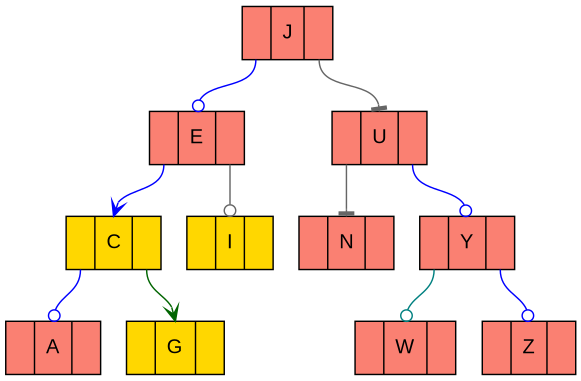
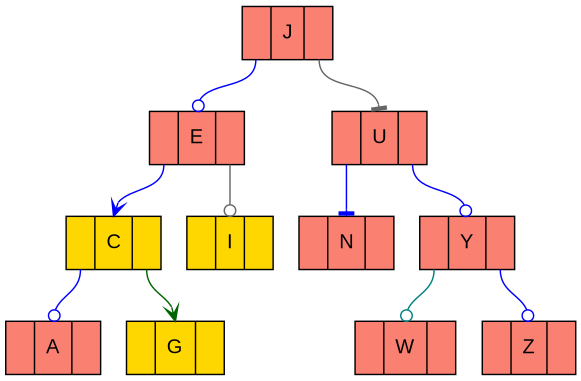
edge "U" -> "N": color gray40 -> blue
